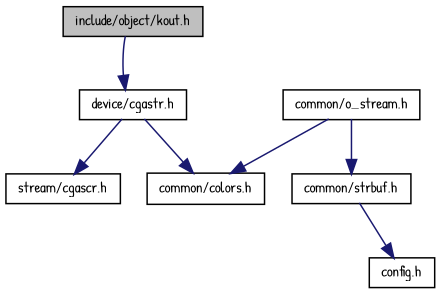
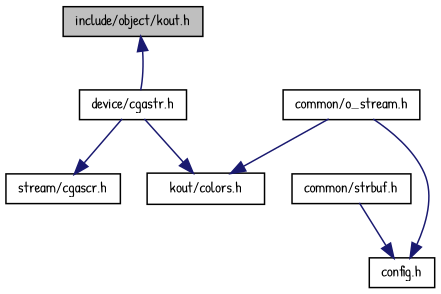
edge "include/object/kout.h" -> "device/cgastr.h": reversed
edge "common/o_stream.h" -> "common/strbuf.h": now "common/o_stream.h" -> "config.h"
node "common/colors.h": label "common/colors.h" -> "kout/colors.h"
